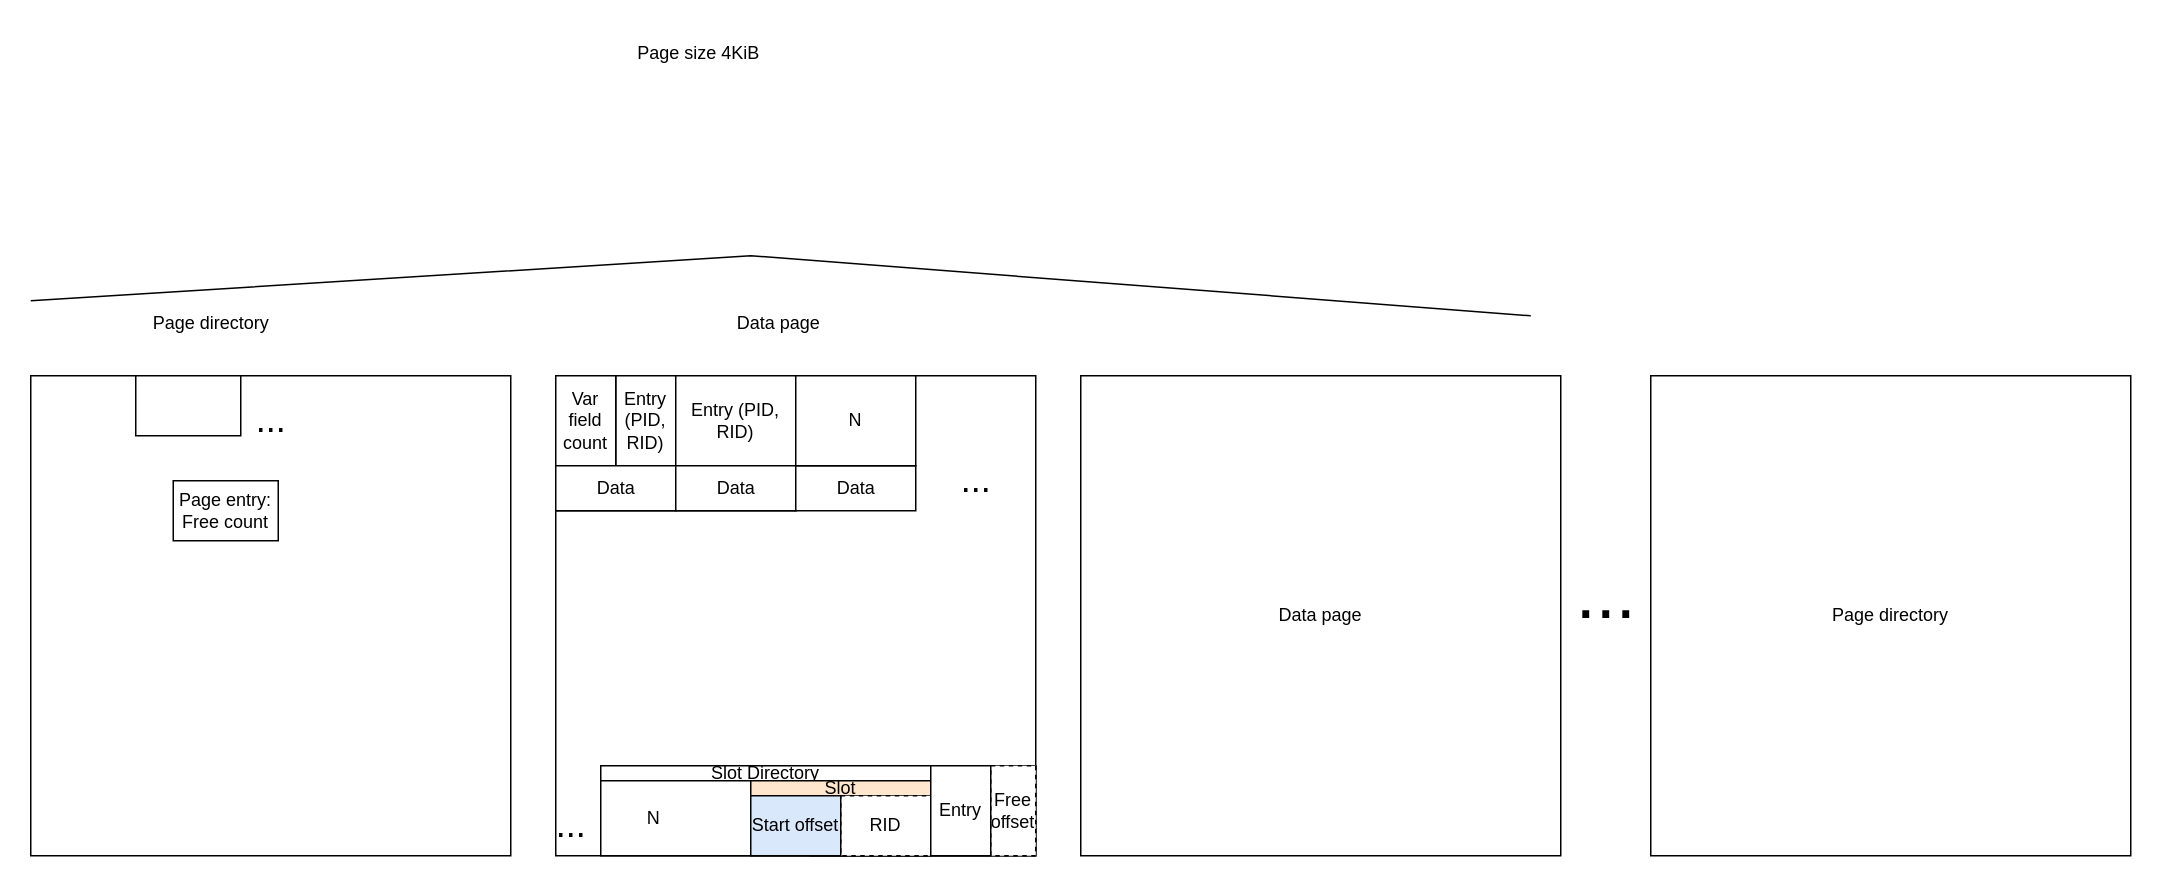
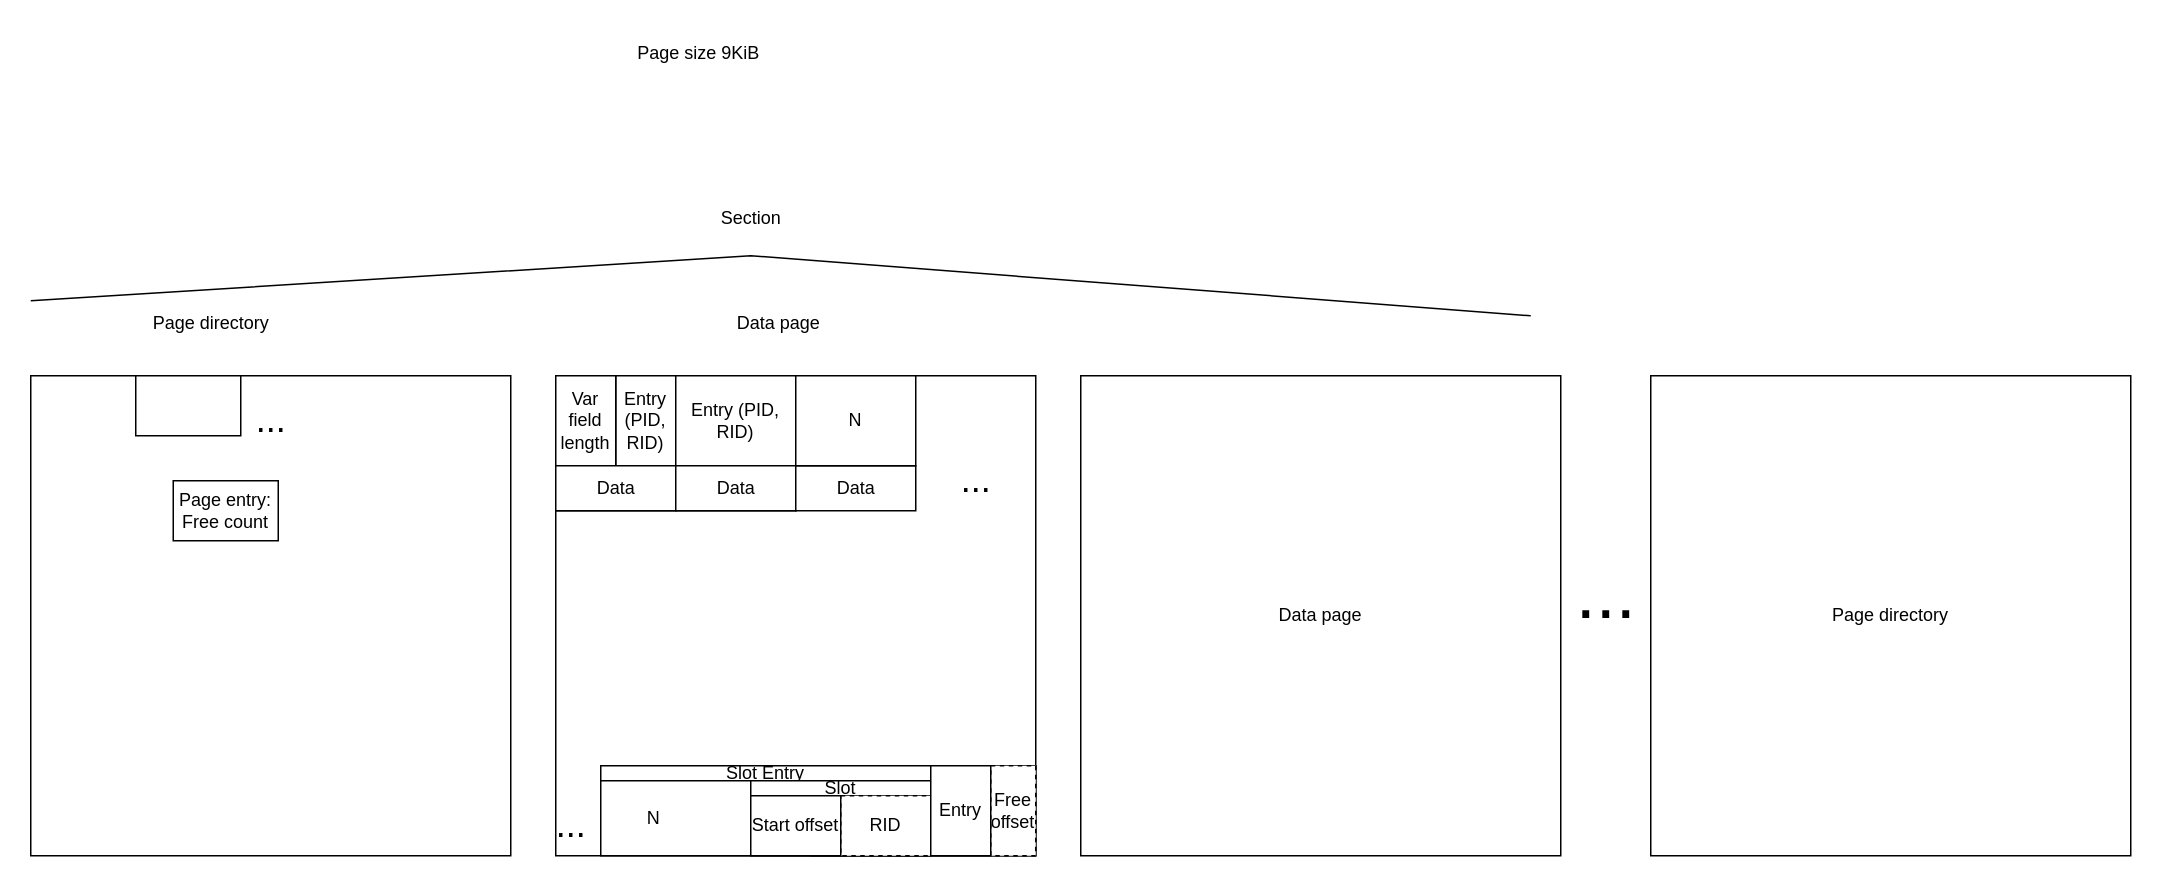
node "Page size 4KiB": label "Page size 4KiB" -> "Page size 9KiB"
node "Section": added
node "Var field count": label "Var field count" -> "Var field length"
node "Slot Directory": label "Slot Directory" -> "Slot Entry"
node "Slot": fillcolor #ffe6cc -> #ffffff
node "Start offset": fillcolor #dae8fc -> #ffffff
